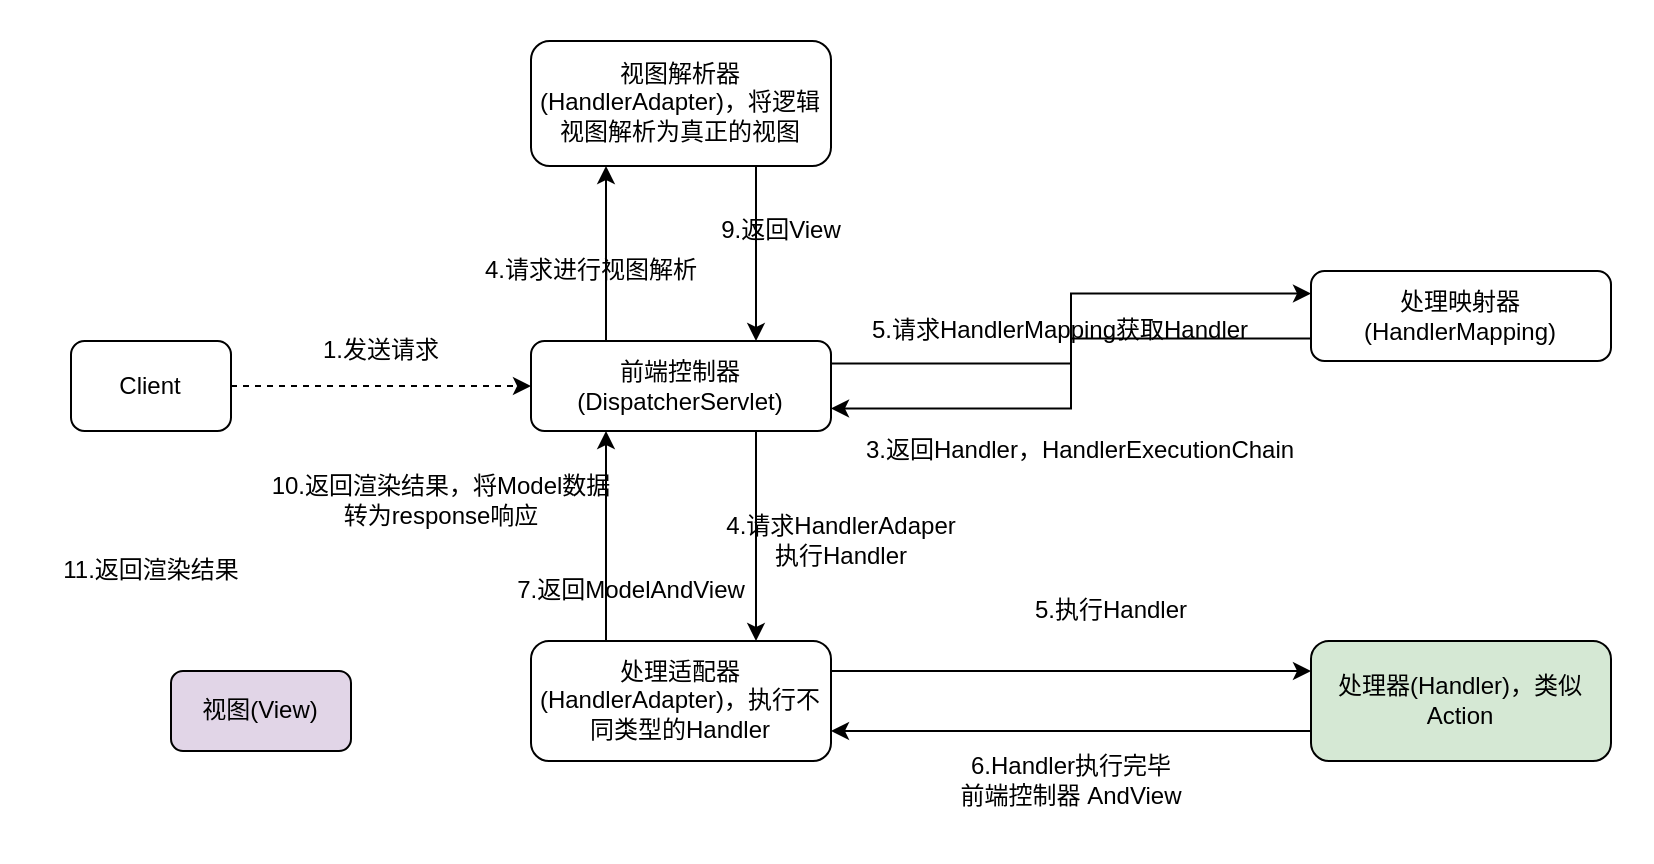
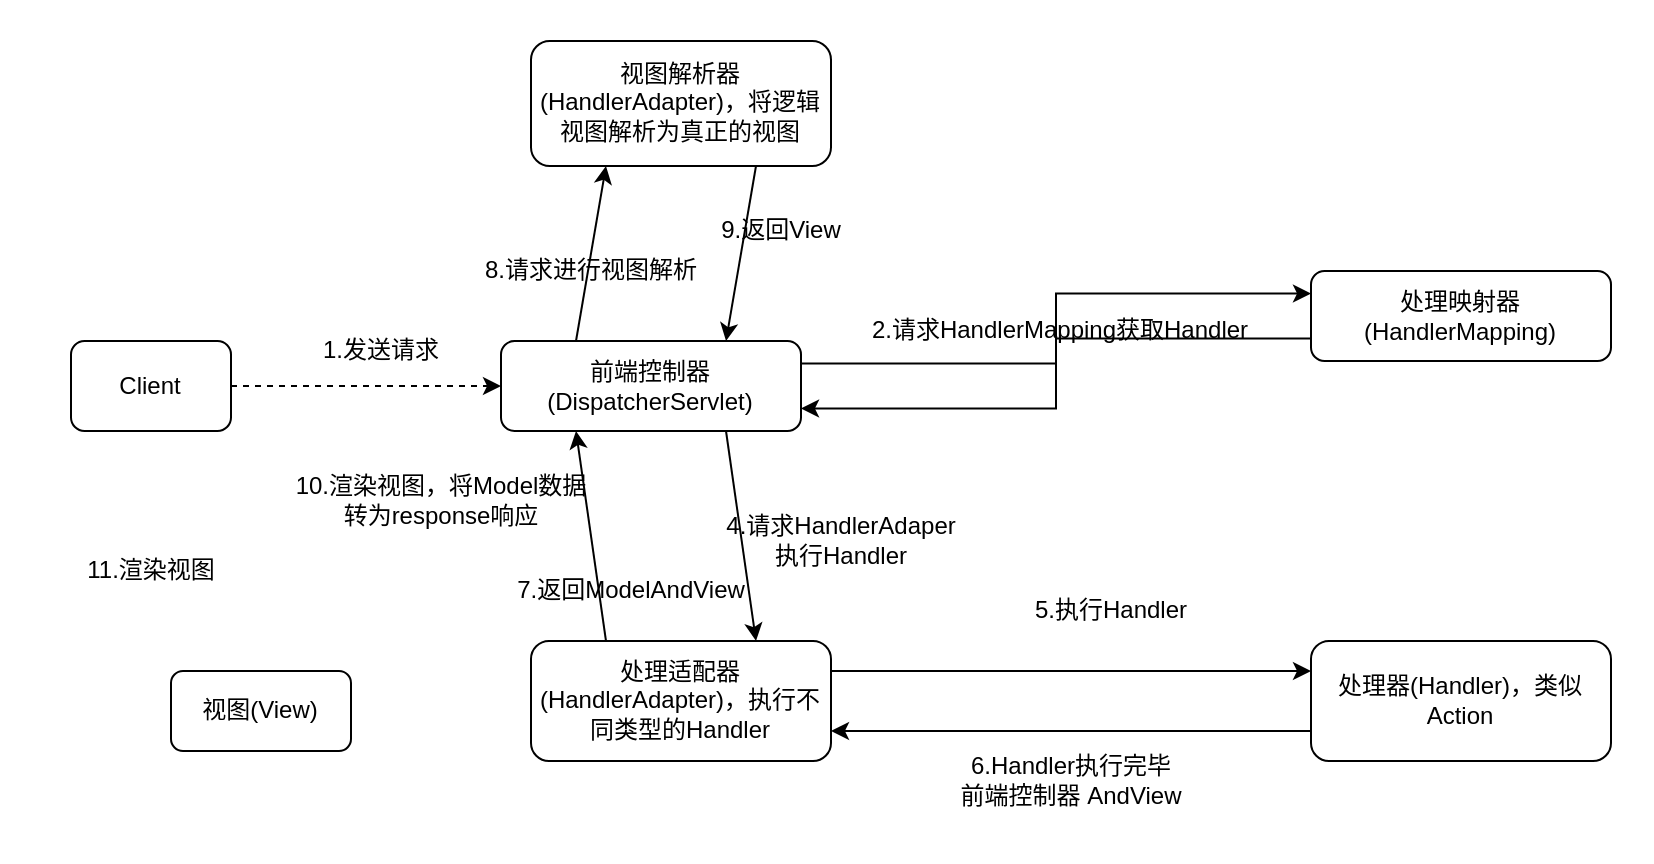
node "4.请求进行视图解析": label "4.请求进行视图解析" -> "8.请求进行视图解析"
node "5.请求HandlerMapping获取Handler": label "5.请求HandlerMapping获取Handler" -> "2.请求HandlerMapping获取Handler"
node "前端控制器(DispatcherServlet)": moved (681, 386) -> (651, 386)
node "3.返回Handler，HandlerExecutionChain": removed
node "10.返回渲染结果，将Model数据 转为response响应": label "10.返回渲染结果，将Model数据 转为response响应" -> "10.渲染视图，将Model数据 转为response响应"
node "11.返回渲染结果": label "11.返回渲染结果" -> "11.渲染视图"
node "处理器(Handler)，类似Action": fillcolor #d5e8d4 -> #ffffff
node "视图(View)": fillcolor #e1d5e7 -> #ffffff
